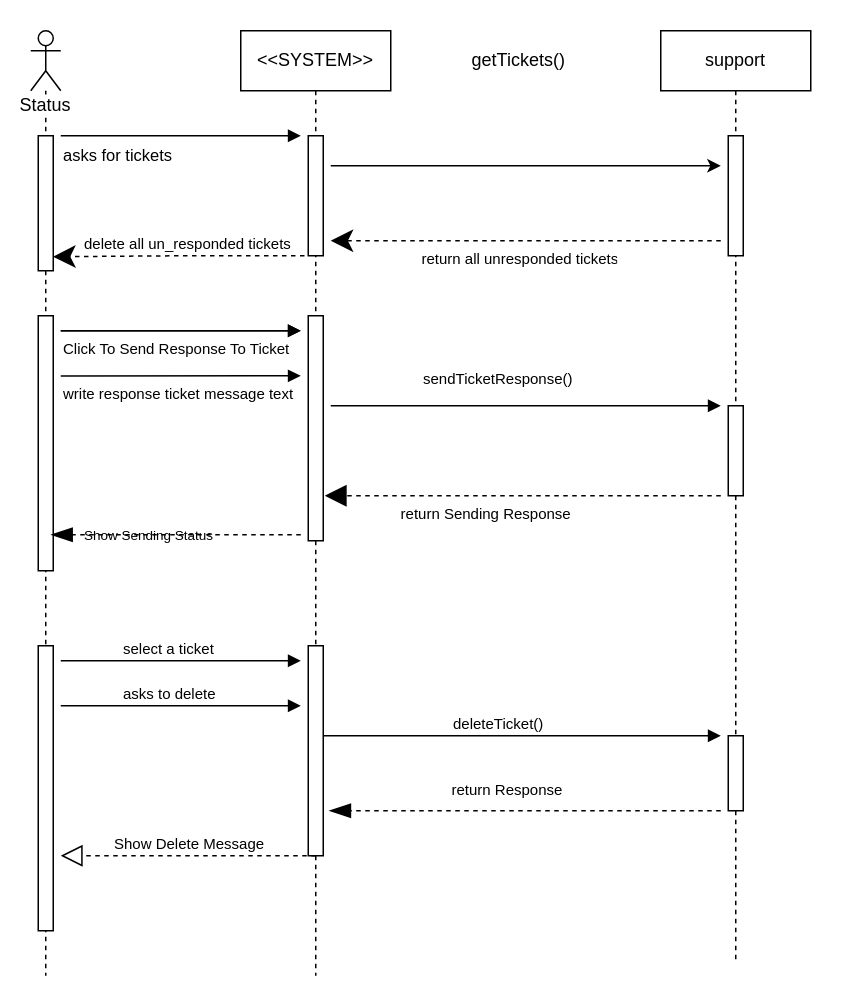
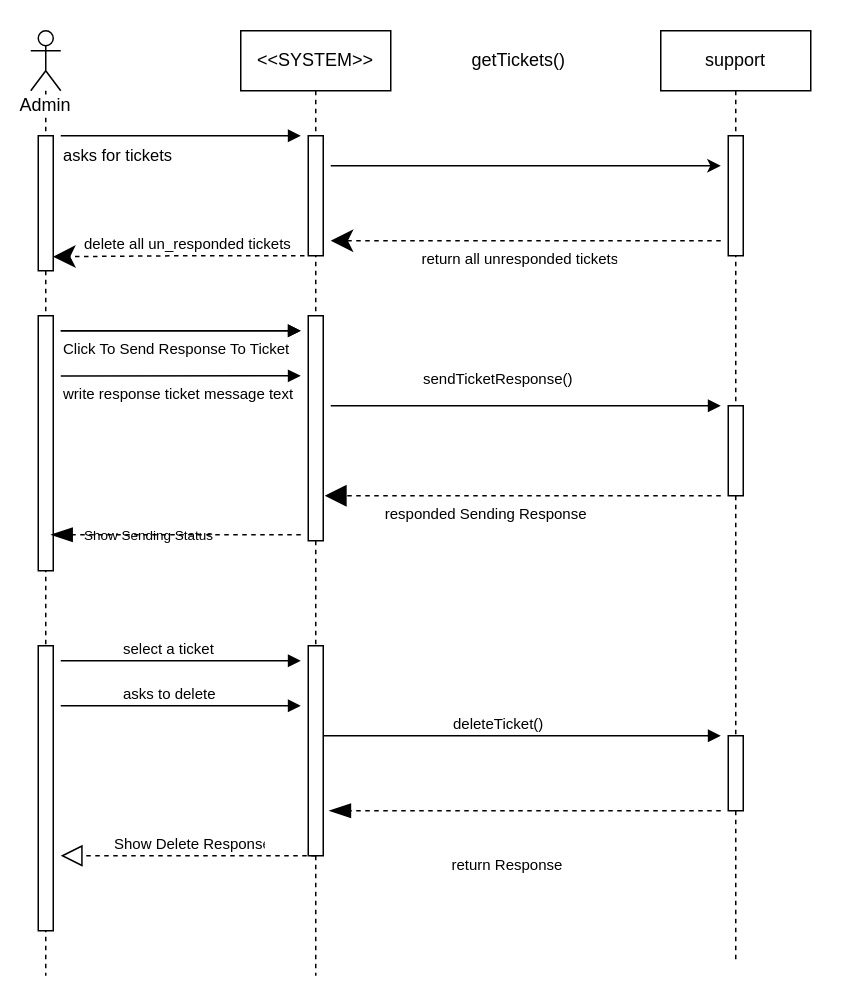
node "Status": label "Status" -> "Admin"
node "return Sending Response": label "return Sending Response" -> "responded Sending Response"
node "return Response": moved (518, 791) -> (518, 866)
node "Show Delete Message": label "Show Delete Message" -> "Show Delete Response"
